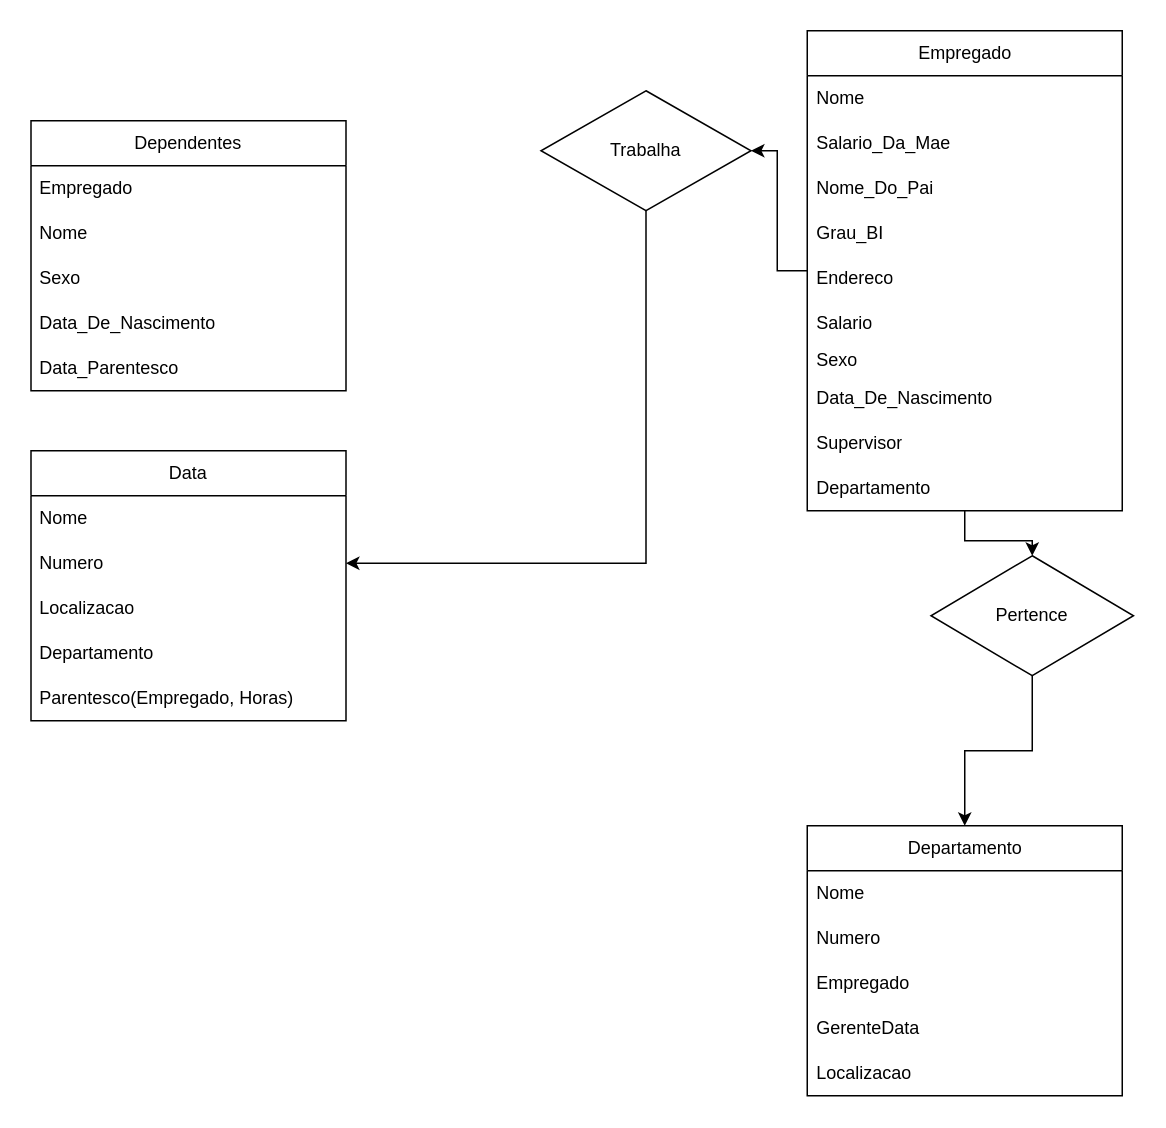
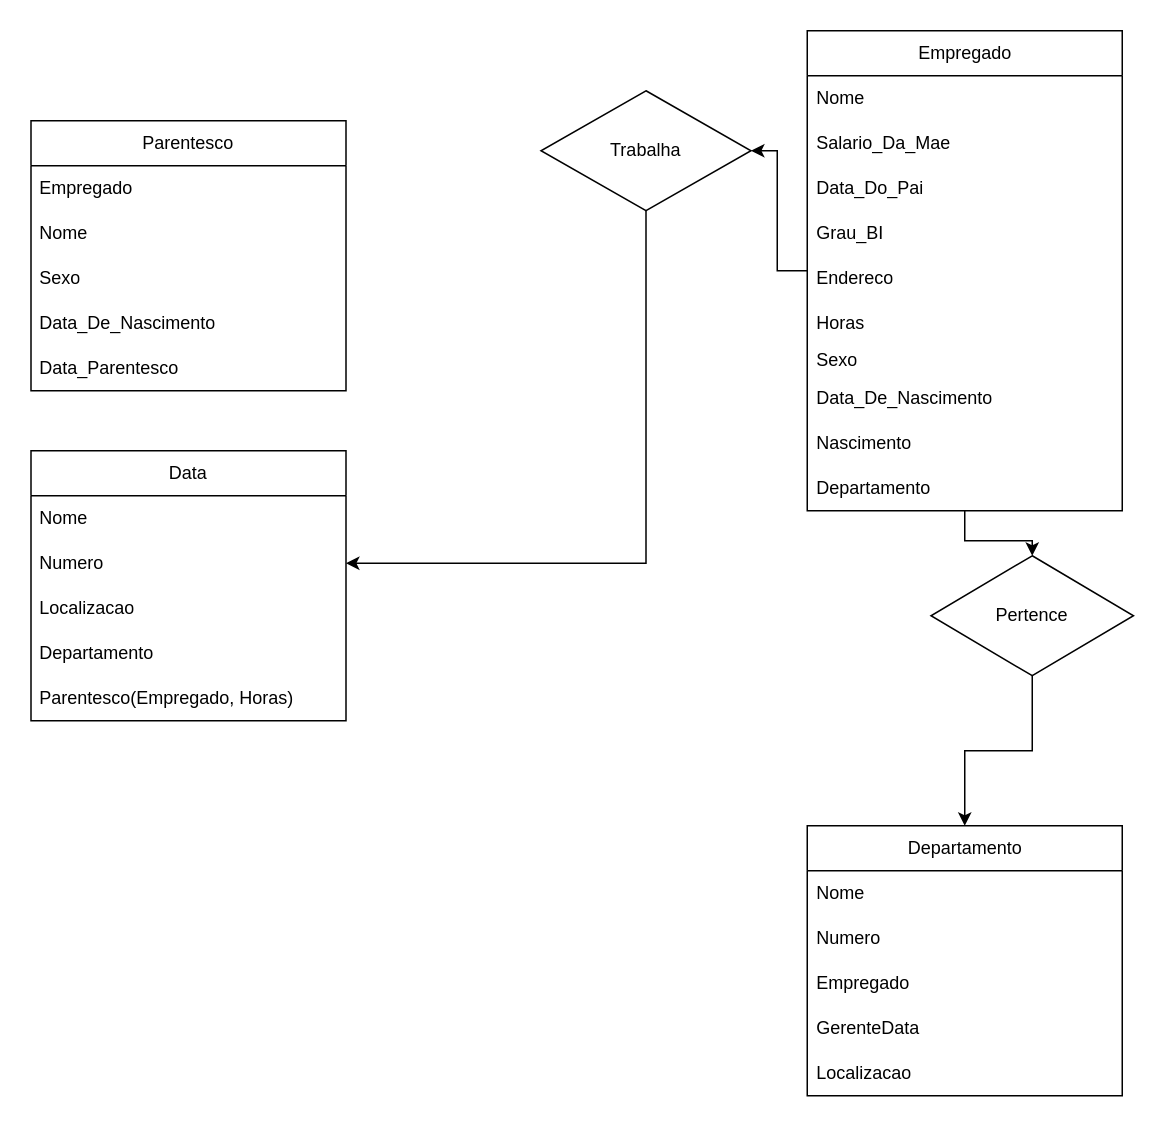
node "Dependentes": label "Dependentes" -> "Parentesco"
node "Nome_Do_Pai": label "Nome_Do_Pai" -> "Data_Do_Pai"
node "Salario": label "Salario" -> "Horas"
node "Supervisor": label "Supervisor" -> "Nascimento"
